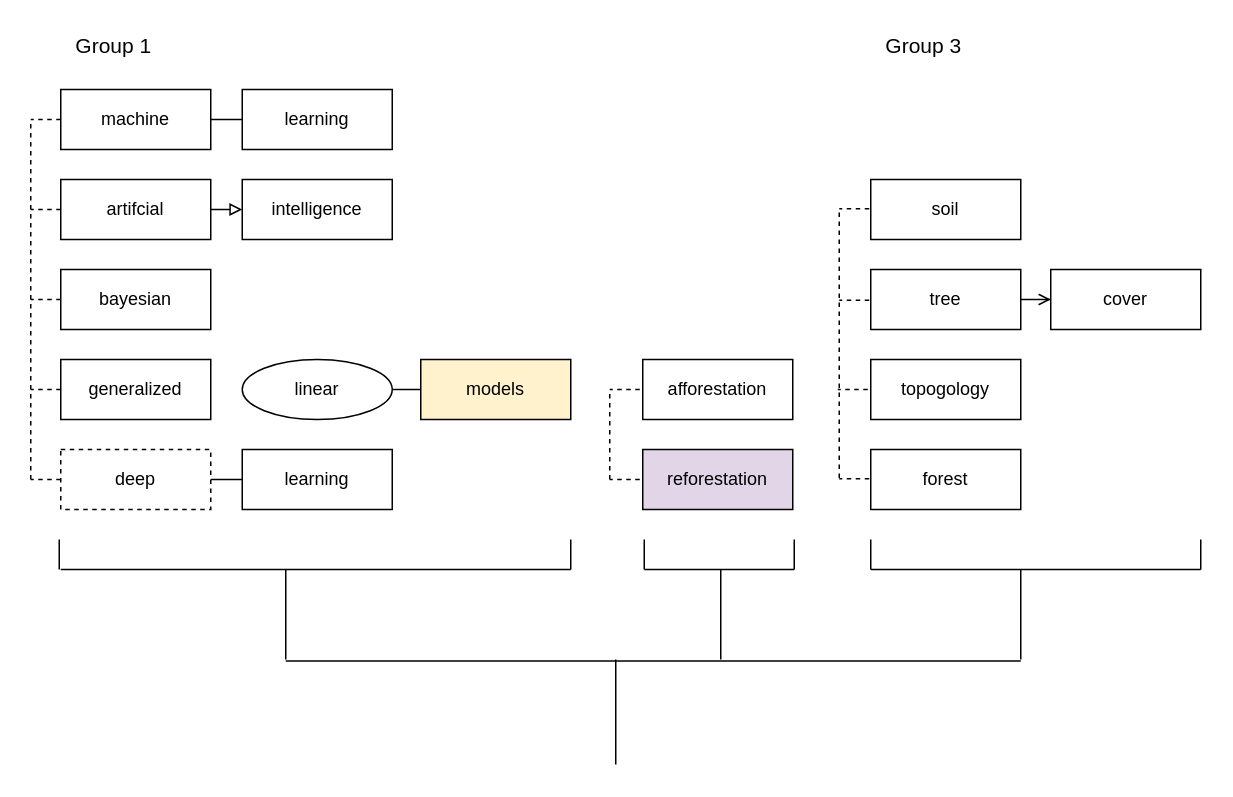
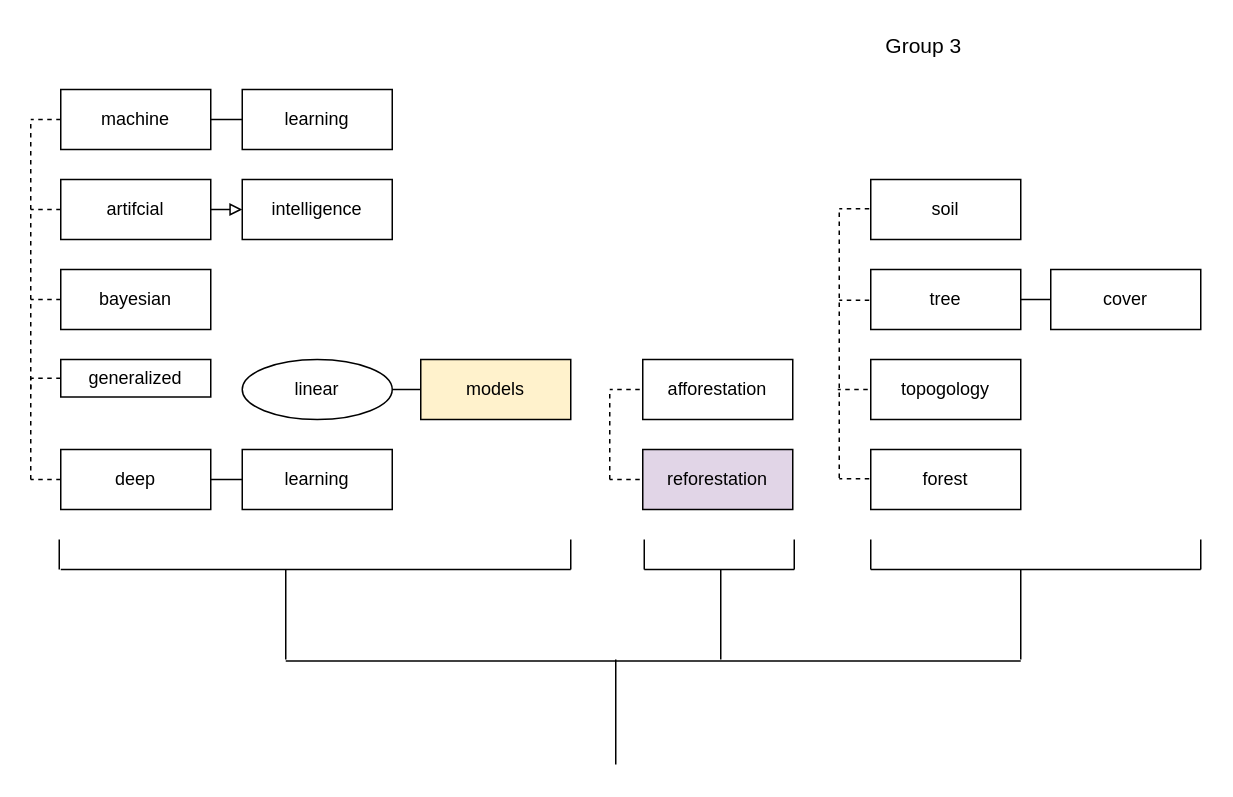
node "Group 1": removed
edge "tree" -> "cover": arrowhead open -> none
node "generalized": size 150x60 -> 150x38
node "deep": style dashed -> solid
